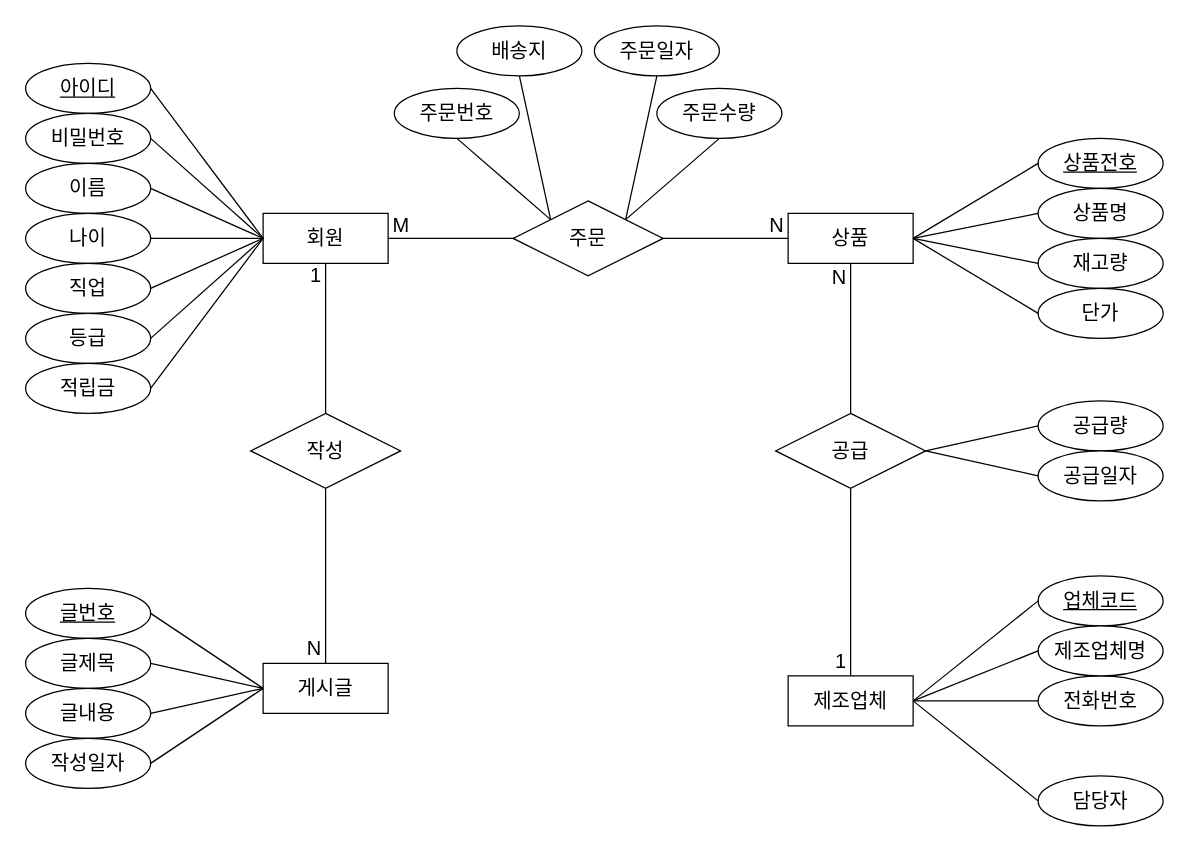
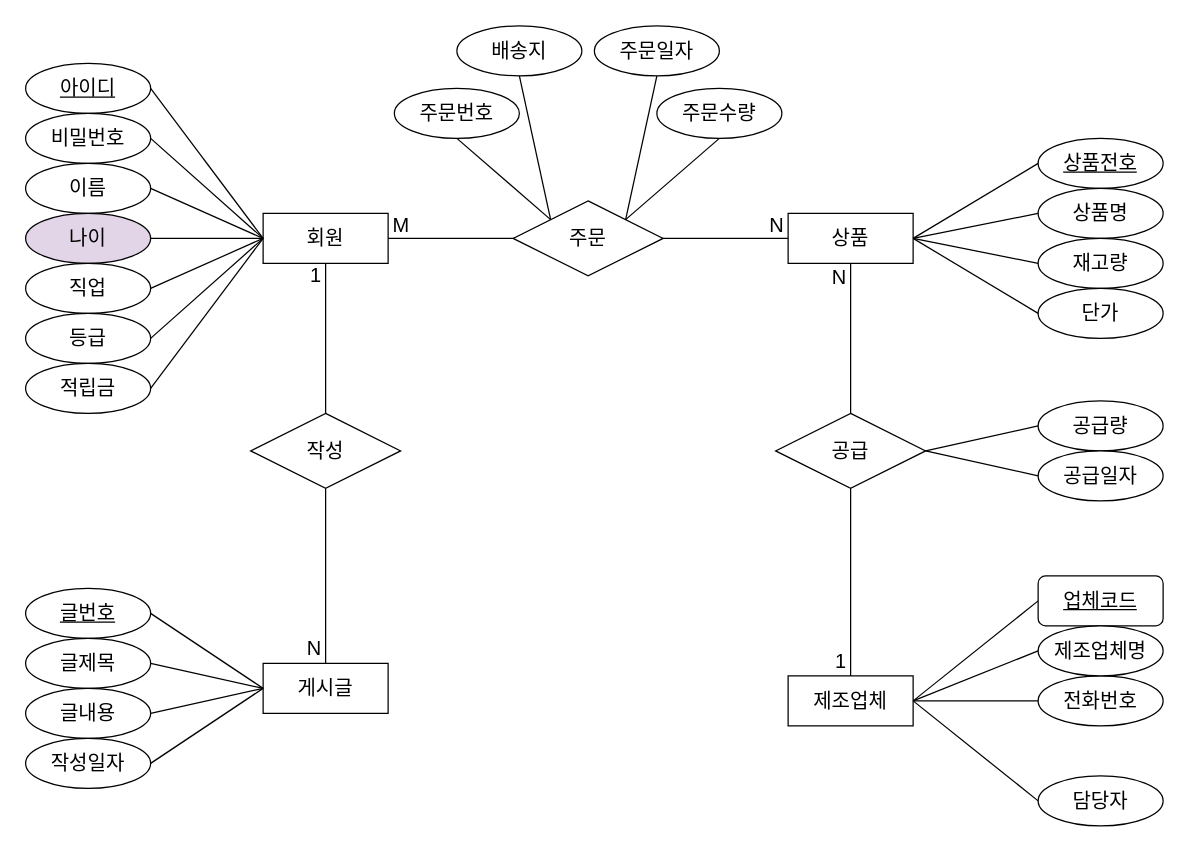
node "나이": fillcolor #ffffff -> #e1d5e7
node "업체코드": shape ellipse -> rounded rectangle
